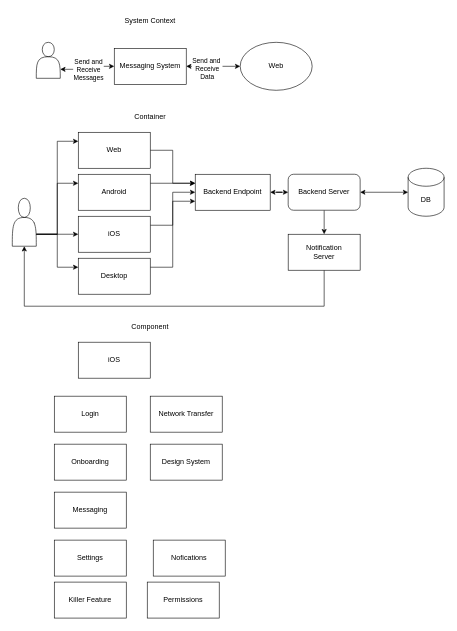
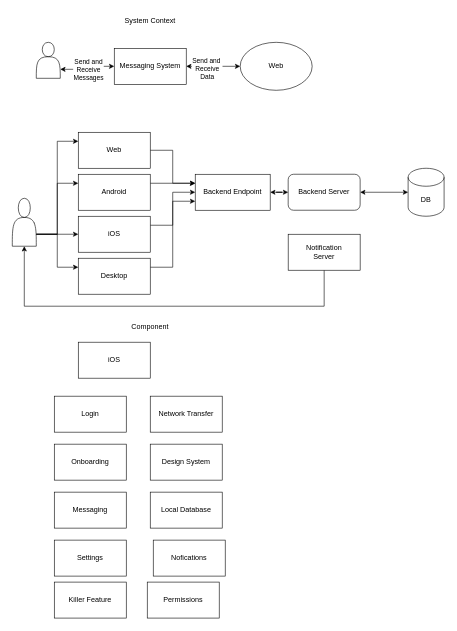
node "Container": removed
edge "Backend Server" -> "Notification Server": removed
node "Local Database": added
